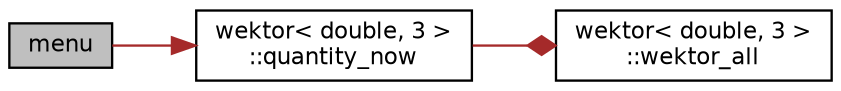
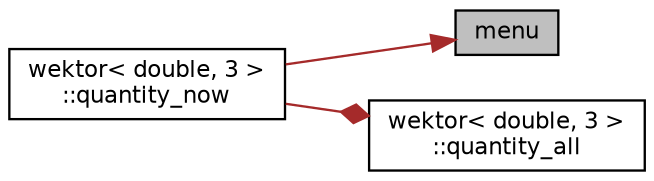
edge "menu" -> "wektor< double, 3 > ::quantity_now": reversed
node "wektor< double, 3 > ::wektor_all": label "wektor< double, 3 > ::wektor_all" -> "wektor< double, 3 > ::quantity_all"
